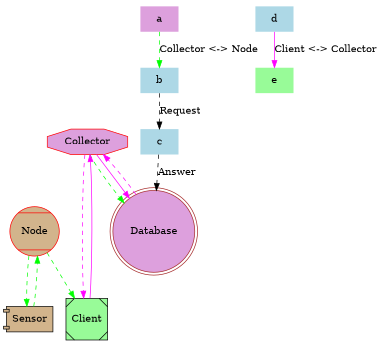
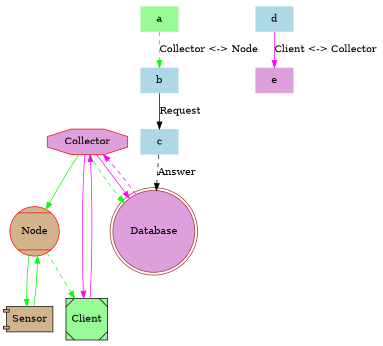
node "a": fillcolor plum -> palegreen
node "e": fillcolor palegreen -> plum
edge "b" -> "c": style dashed -> filled
edge "Collector" -> "Node": added
edge "Collector" -> "Client": style dashed -> filled
edge "Node" -> "Sensor": style dashed -> filled
edge "Sensor" -> "Node": style dashed -> filled
